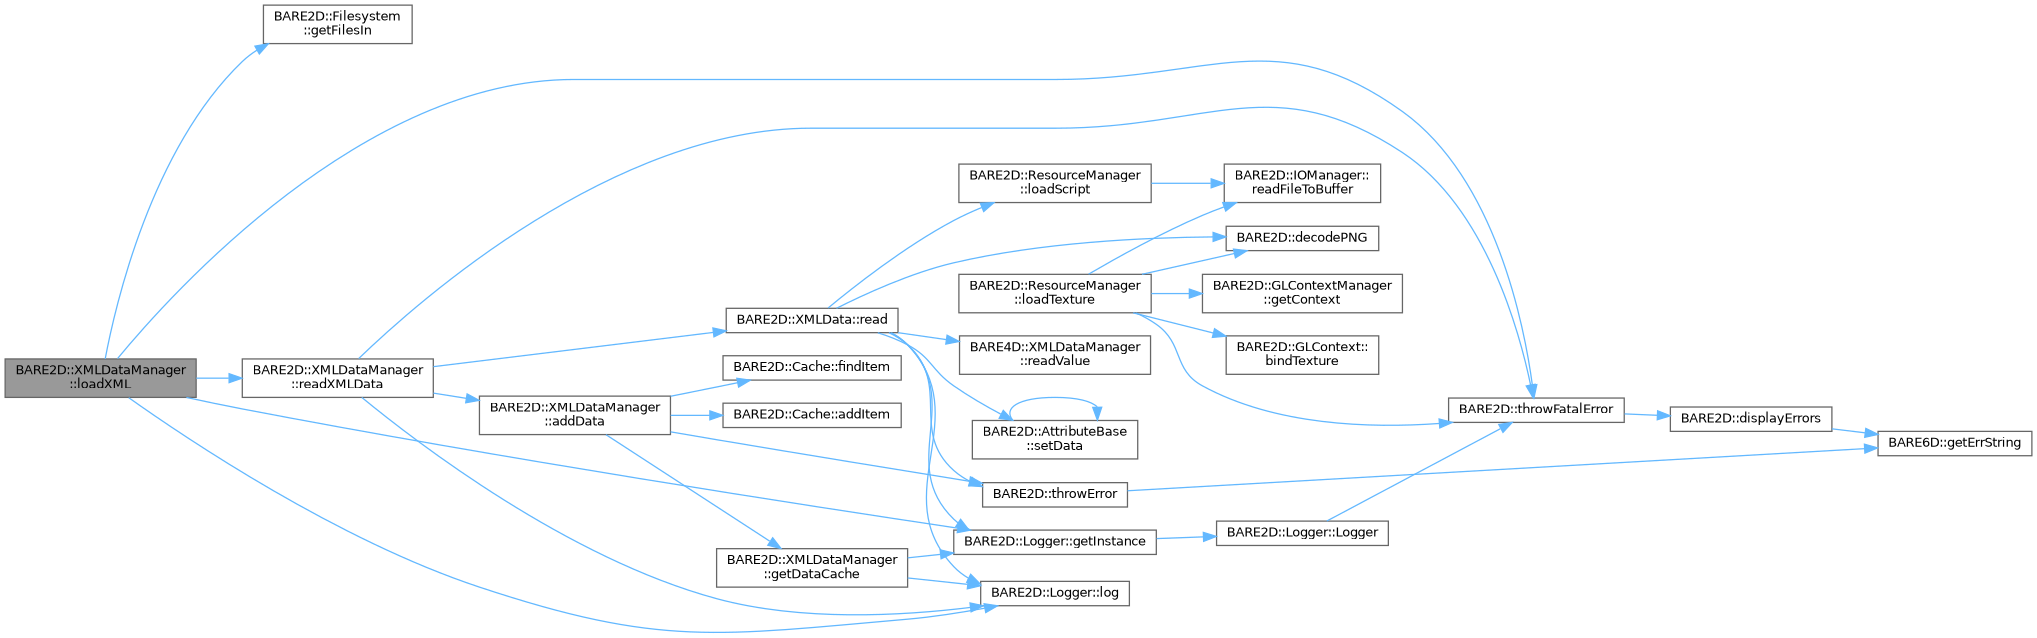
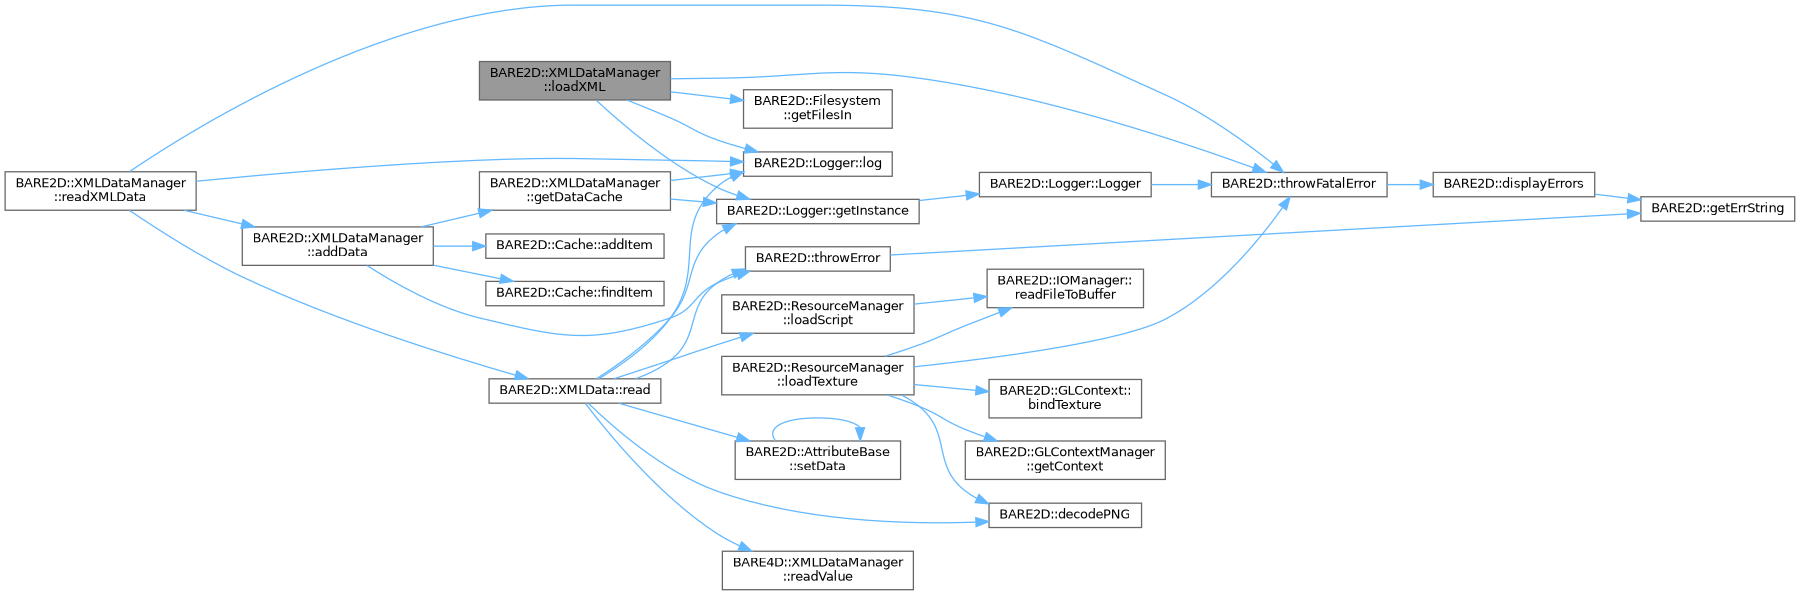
edge "BARE2D::XMLDataManager ::loadXML" -> "BARE2D::XMLDataManager ::readXMLData": removed
node "BARE6D::getErrString": label "BARE6D::getErrString" -> "BARE2D::getErrString"
